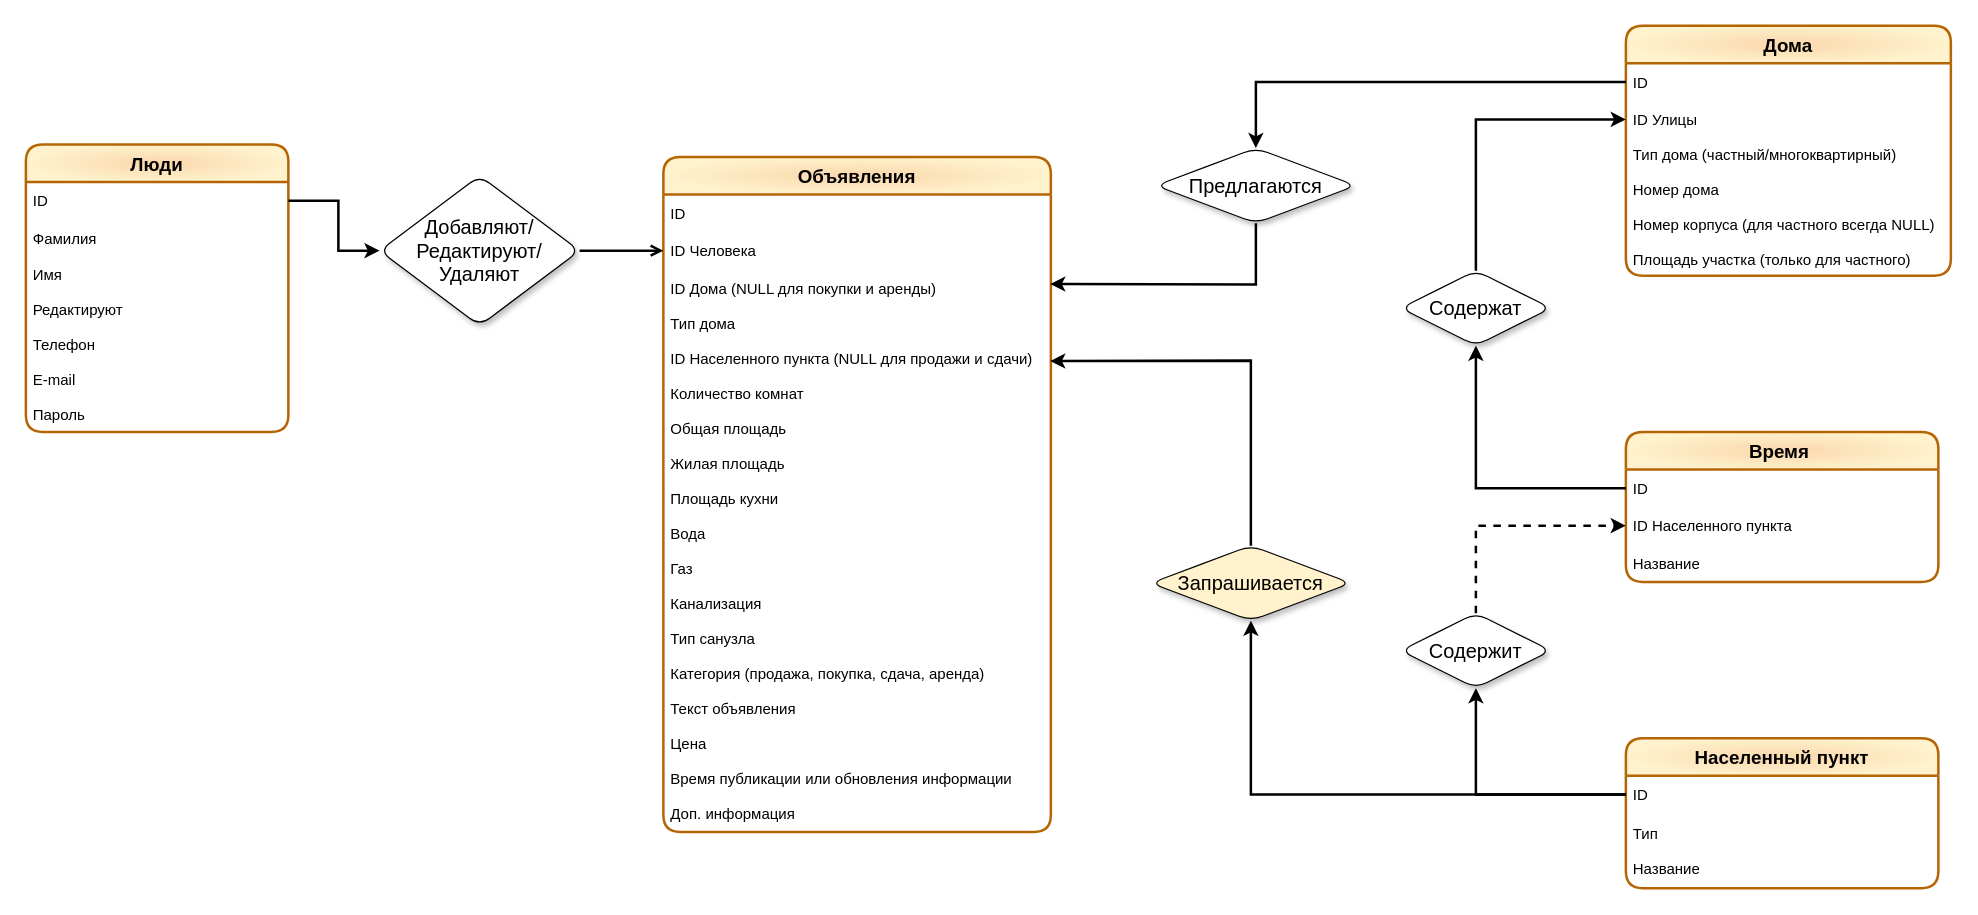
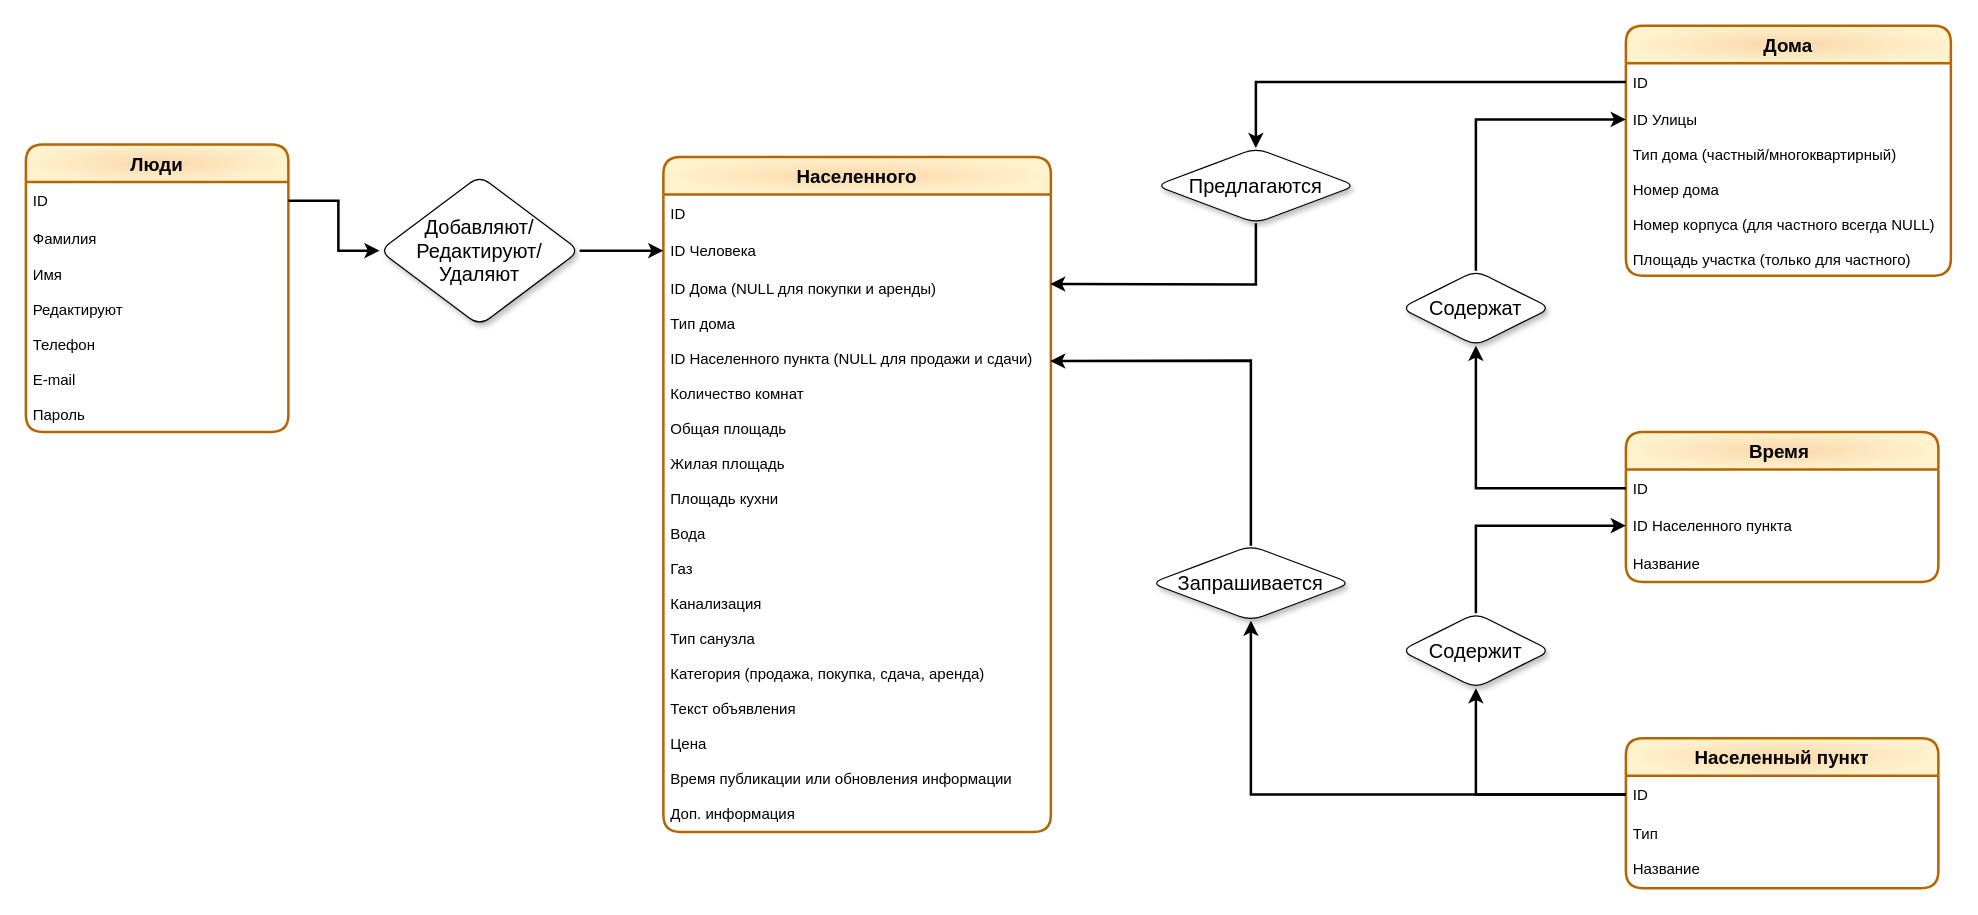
node "Объявления": label "Объявления" -> "Населенного"
edge "Добавляют/ Редактируют/ Удаляют" -> "ID Человека": arrowhead open -> classic
edge "Содержит" -> "ID Населенного пункта": style dashed -> solid
node "Запрашивается": fillcolor #fff2cc -> #ffffff
